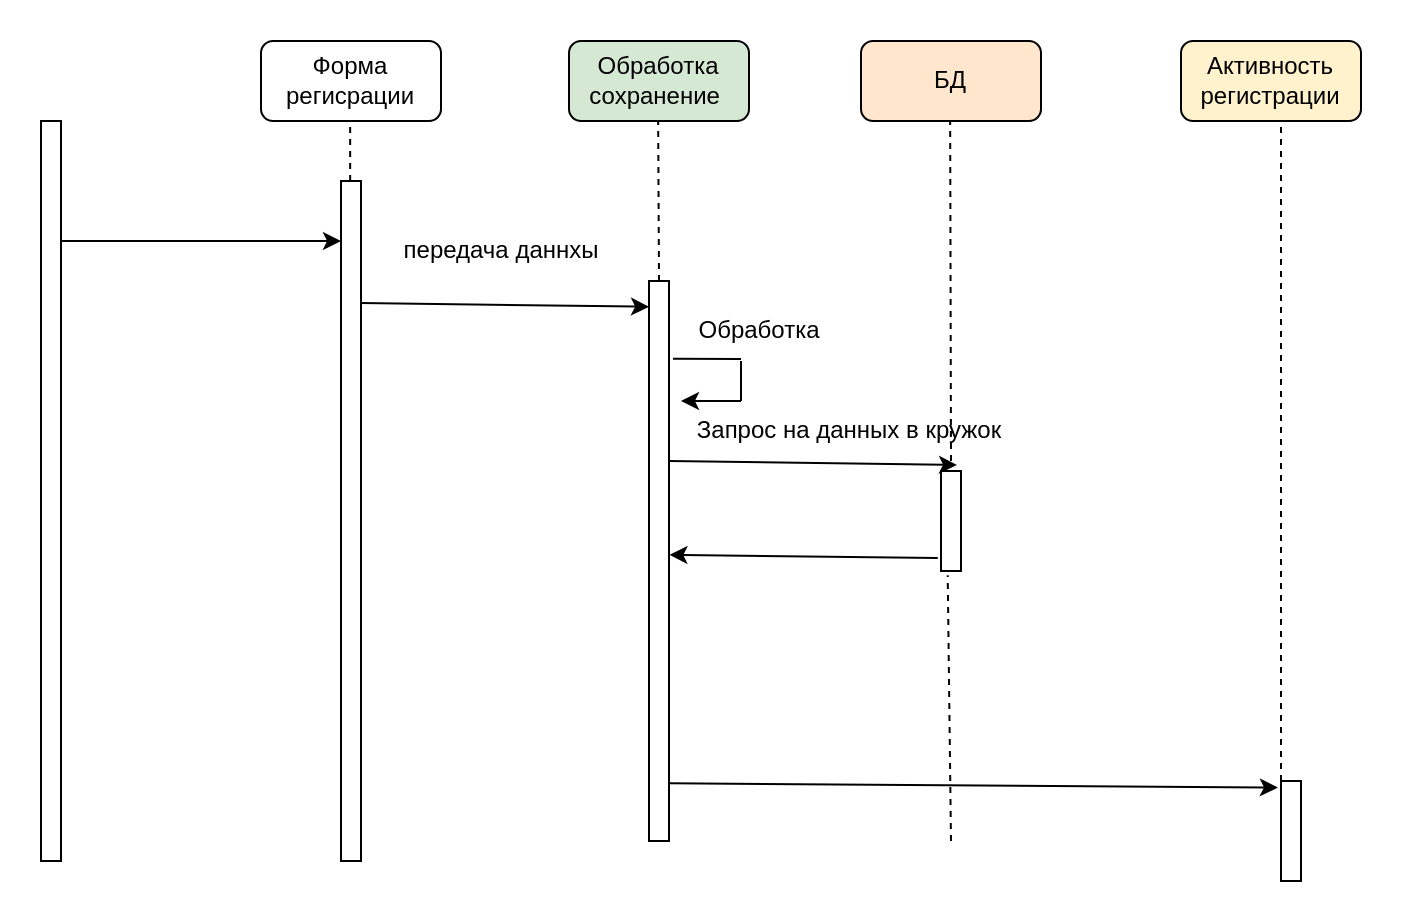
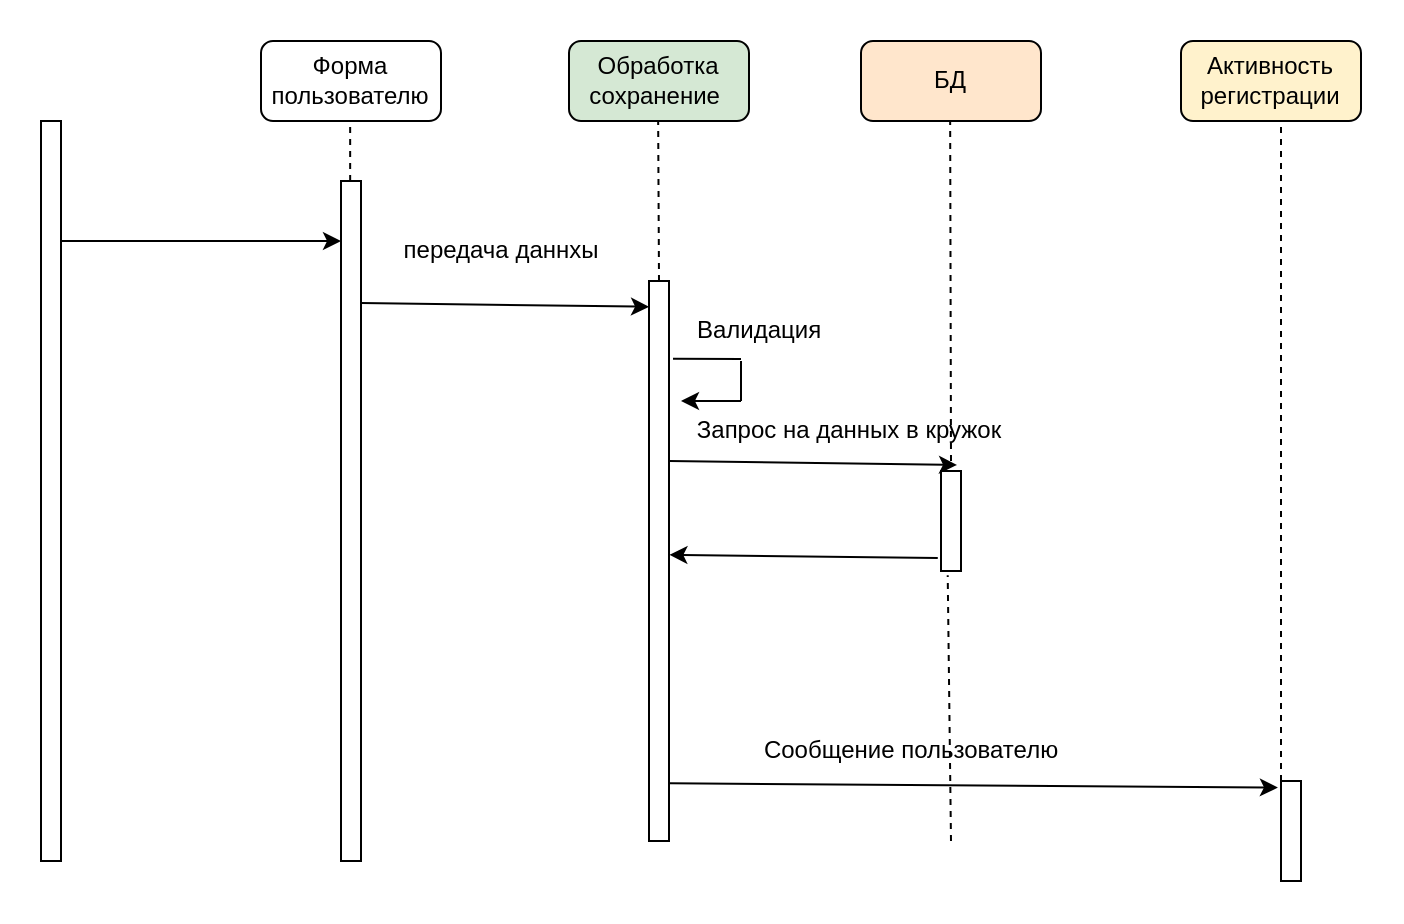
node "Форма регисрации": label "Форма регисрации" -> "Форма пользователю"
node "Обработка": label "Обработка" -> "Валидация"
node "Сообщение пользователю": added
